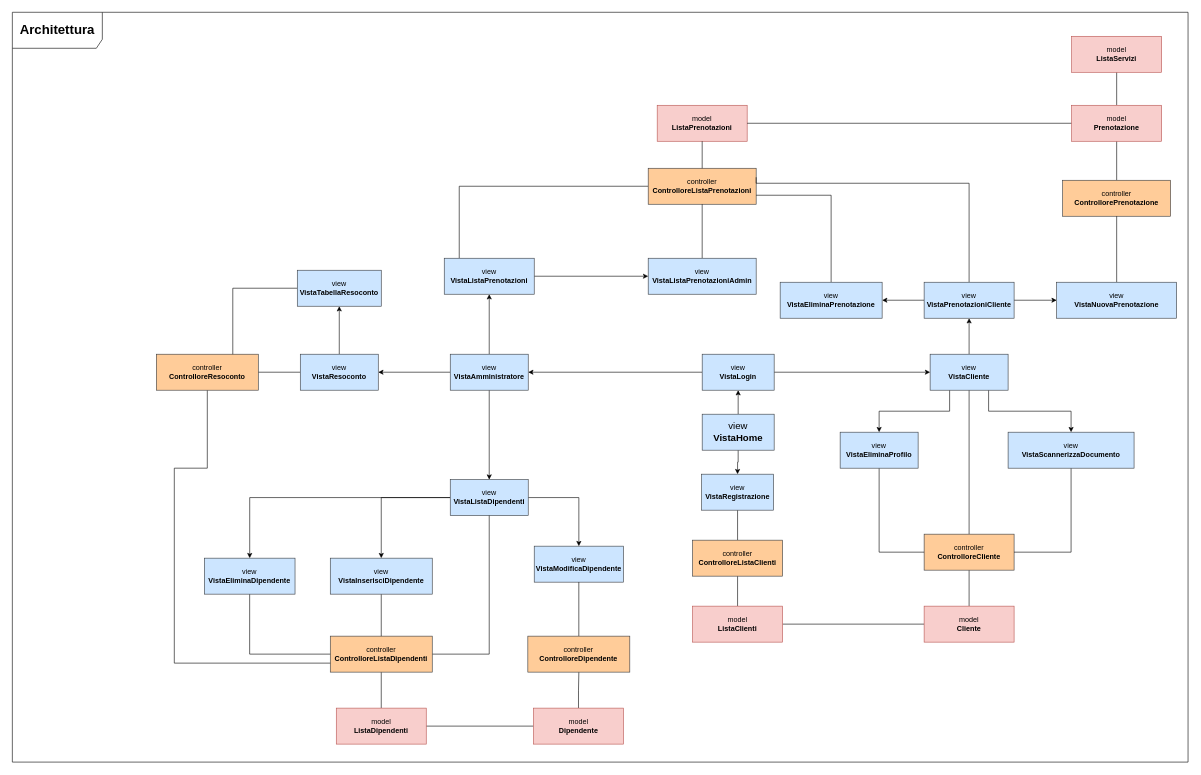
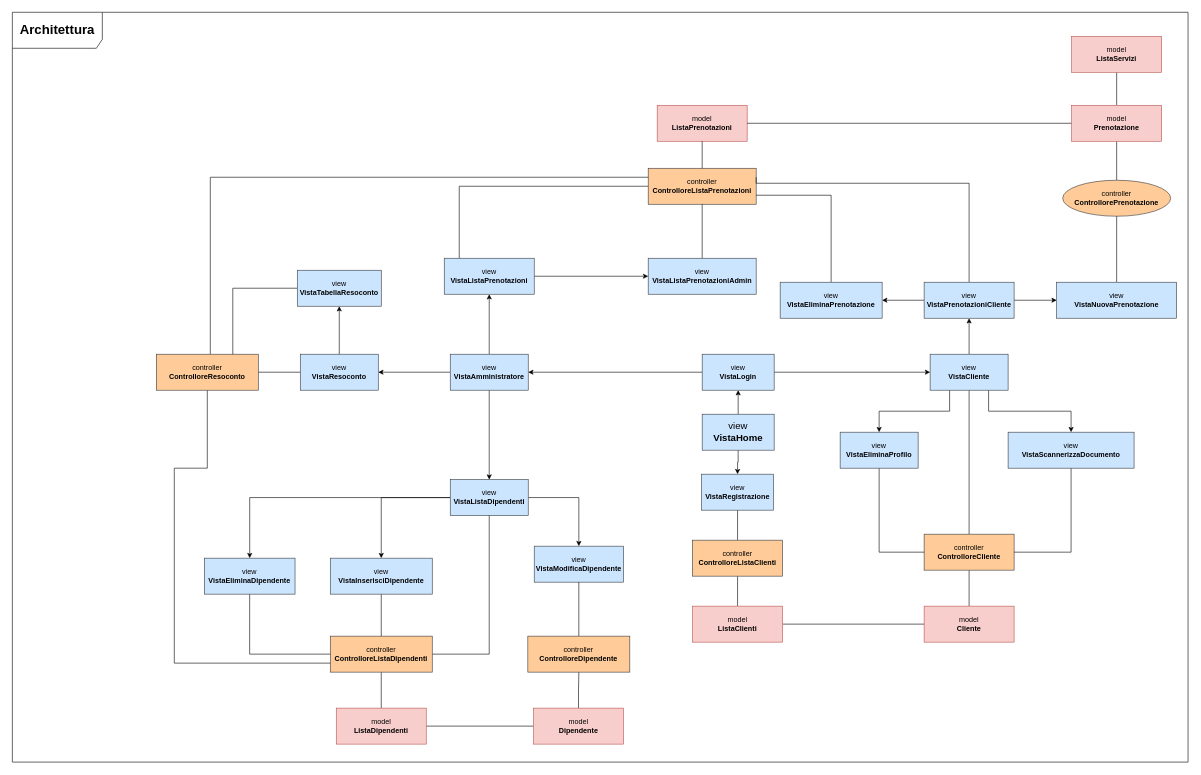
edge "controller ControlloreListaPrenotazioni" -- "controller ControlloreResoconto": added
node "controller ControllorePrenotazione": shape rectangle -> ellipse
